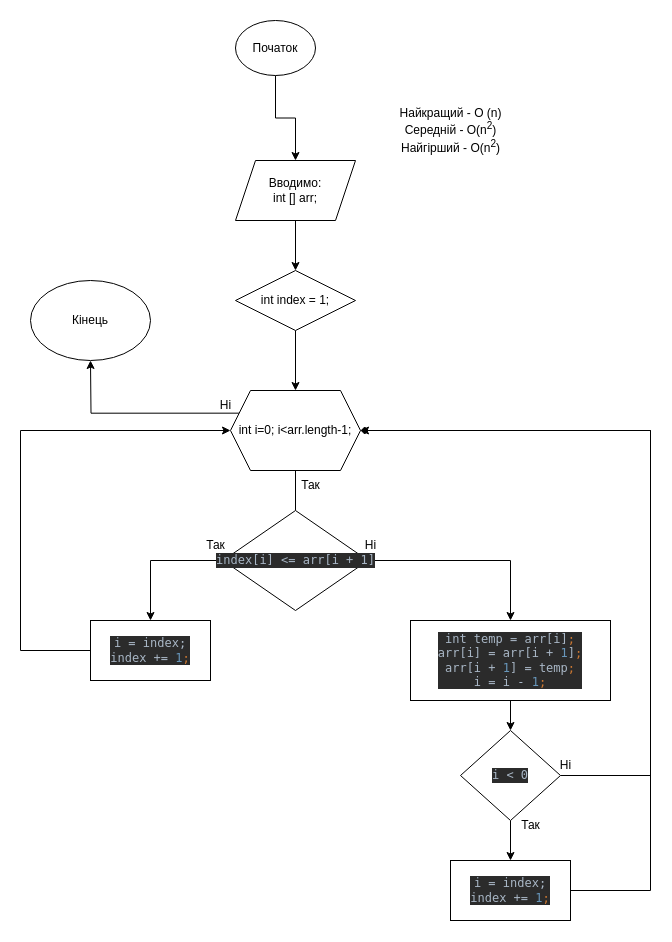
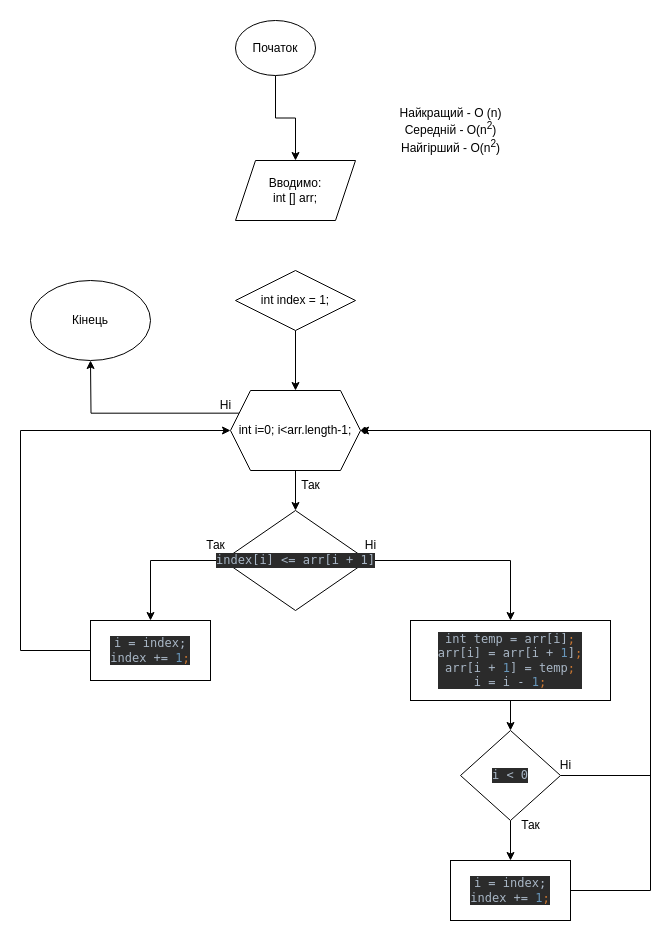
edge "Вводимо: int [] arr;" -> "int index = 1;": removed
edge "int i=0; i<arr.length-1;" -- "index[i] <= arr[i + 1]": arrowhead none -> classic
